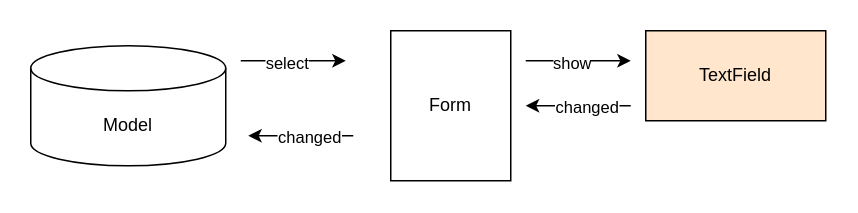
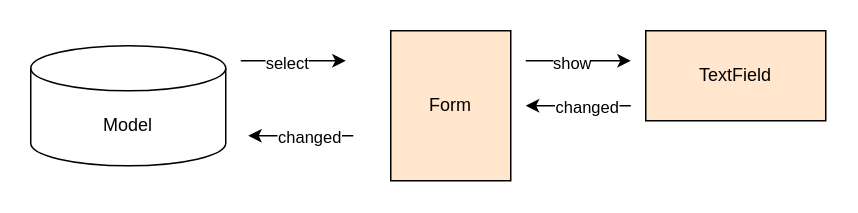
node "Form": fillcolor #ffffff -> #ffe6cc
